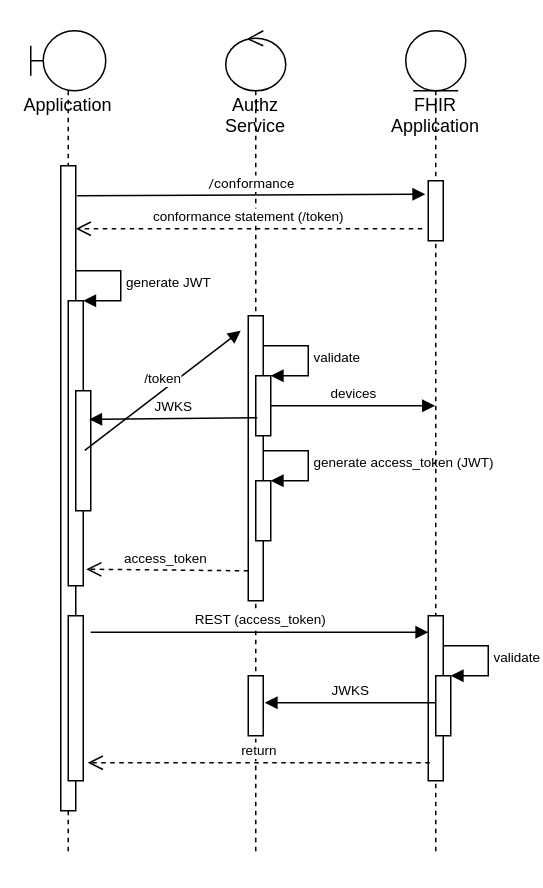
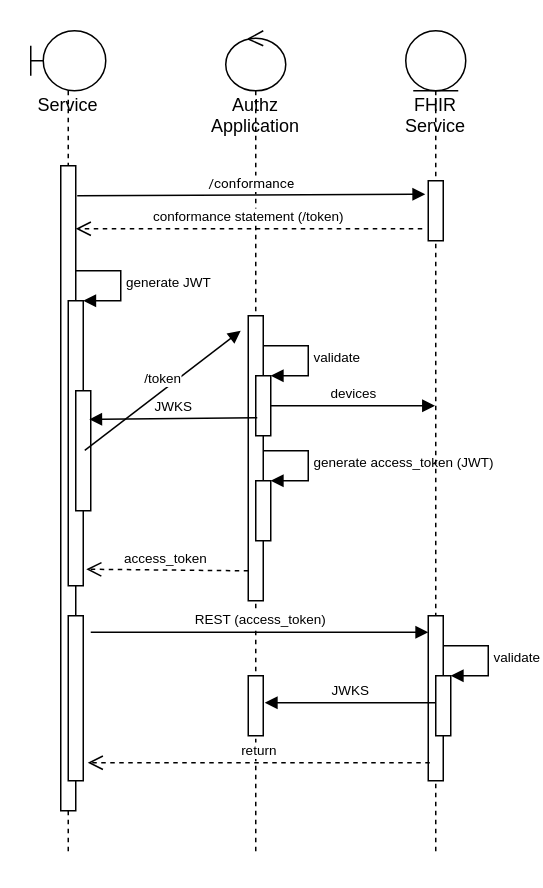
node "Application": label "Application" -> "Service"
node "Authz Service": label "Authz Service" -> "Authz Application"
node "FHIR Application": label "FHIR Application" -> "FHIR Service"
